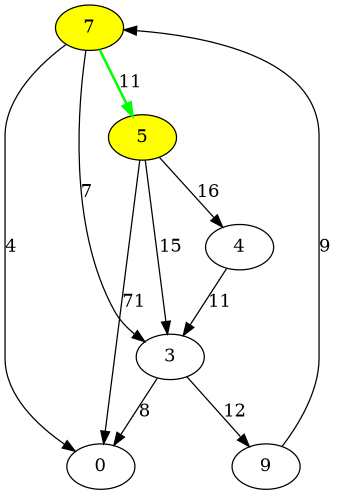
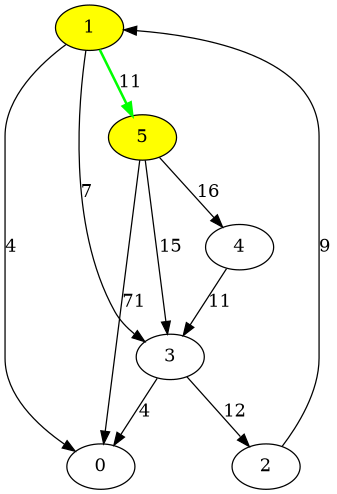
node "7": label "7" -> "1"
edge "3" -> "0": label "8" -> "4"
node "9": label "9" -> "2"
